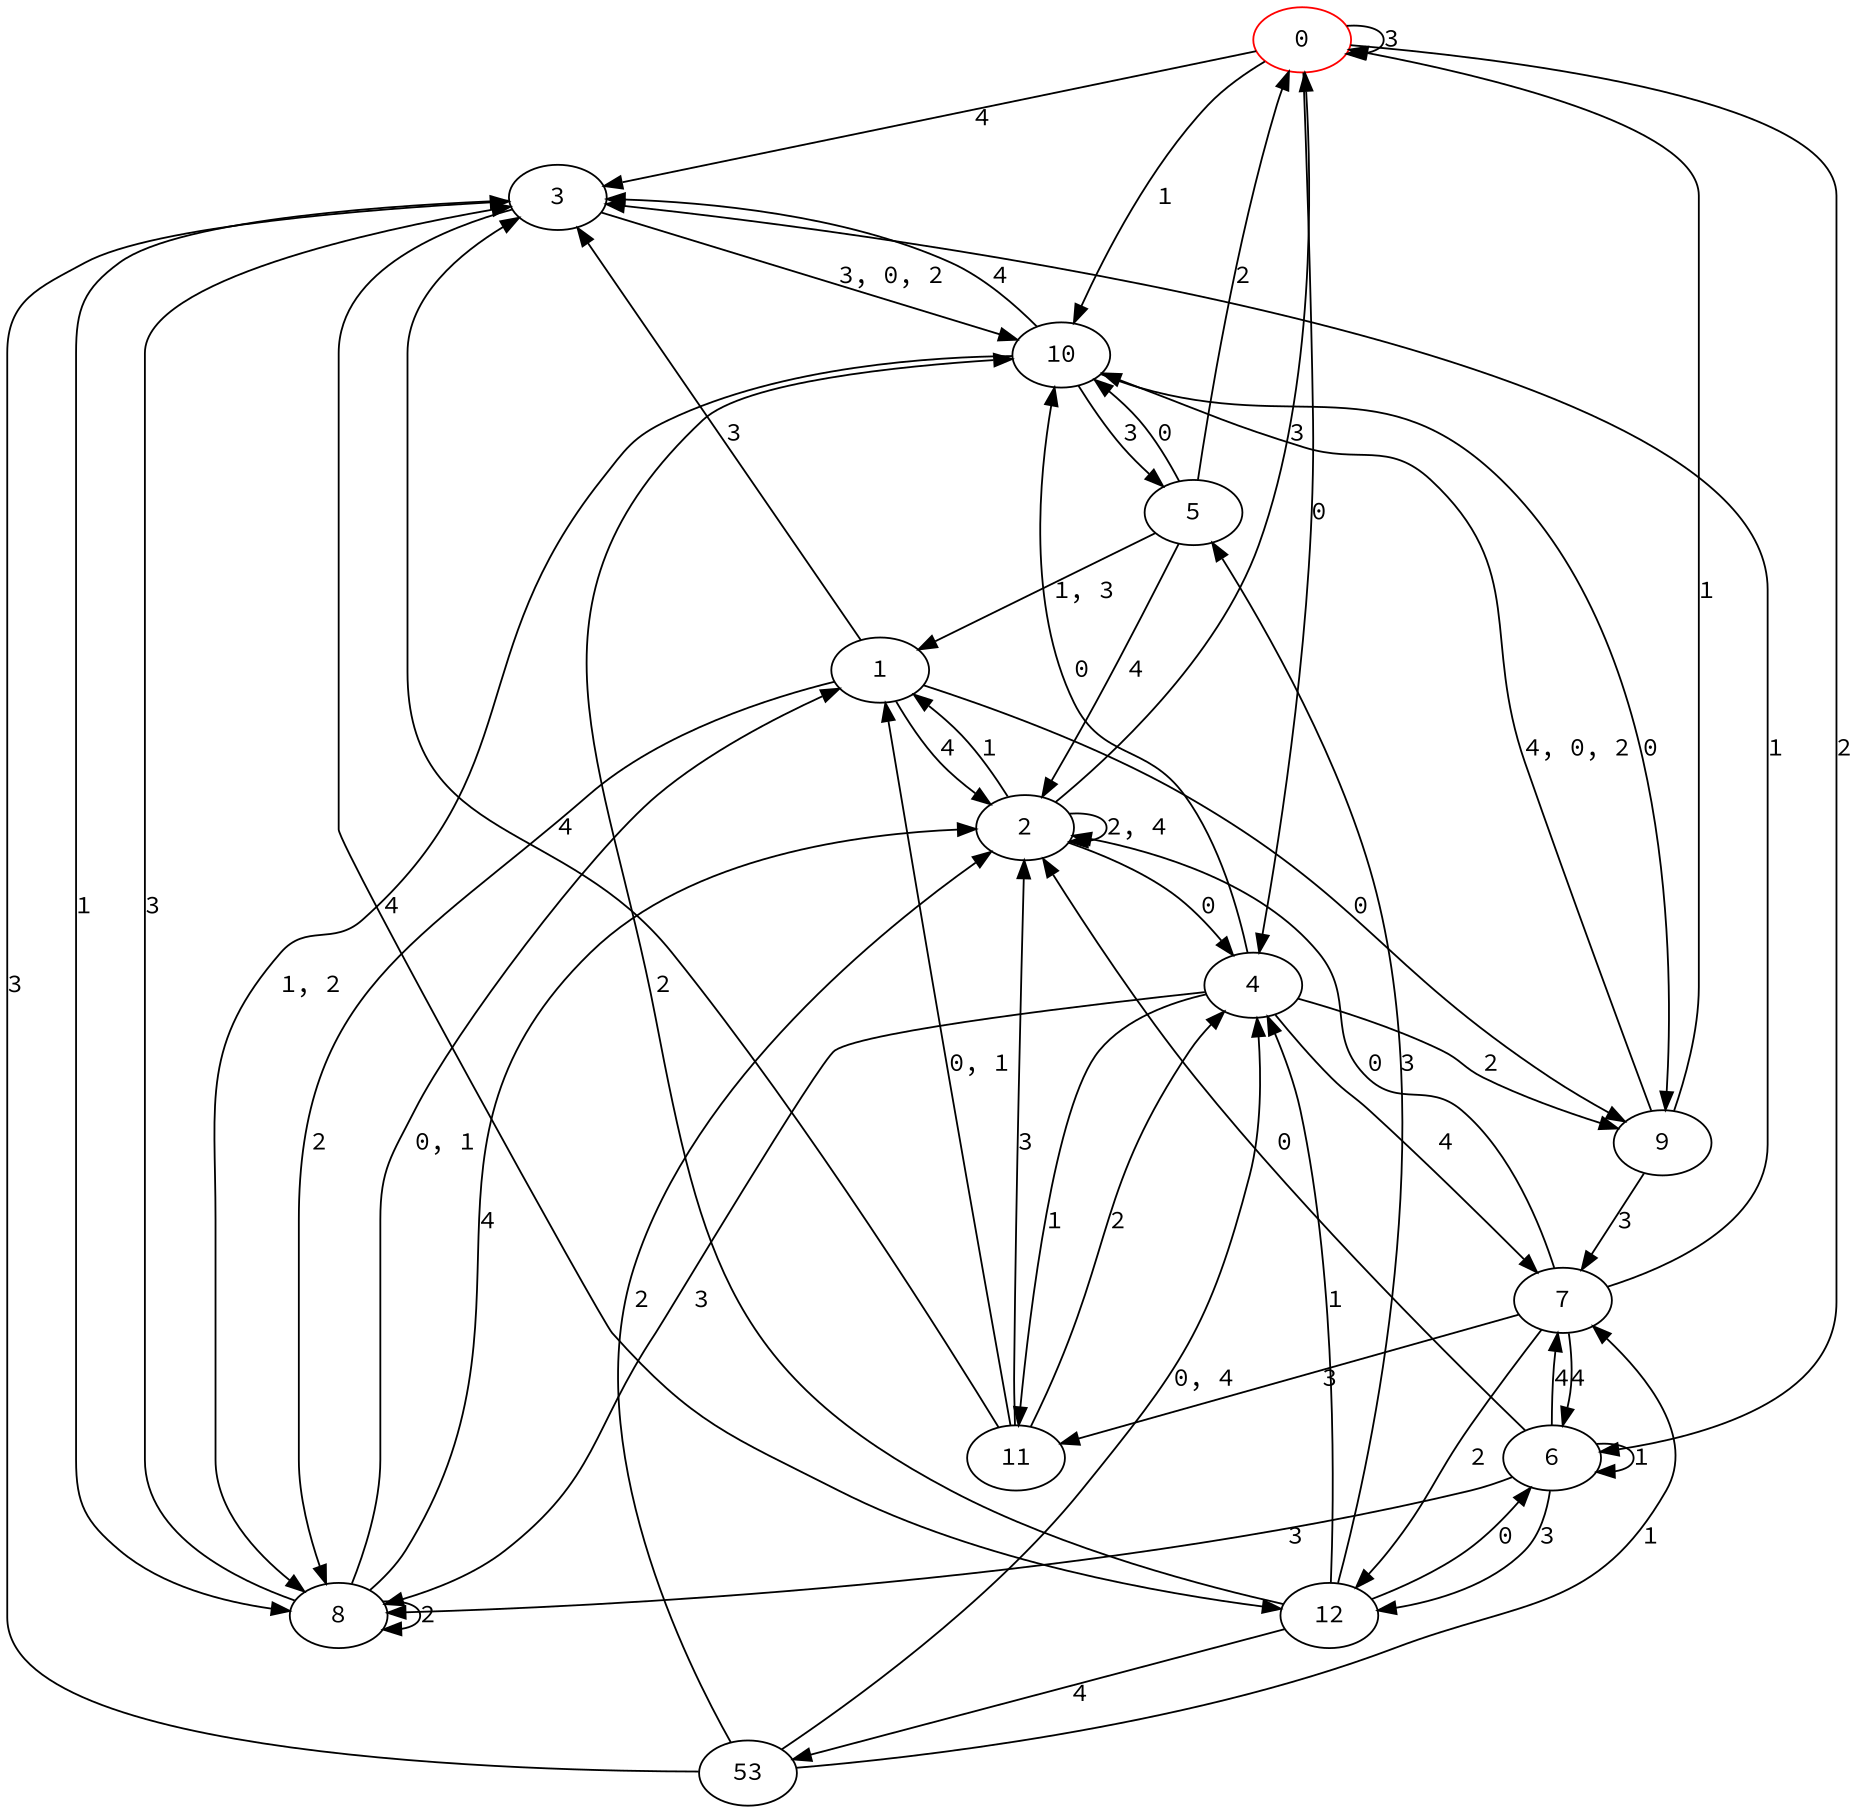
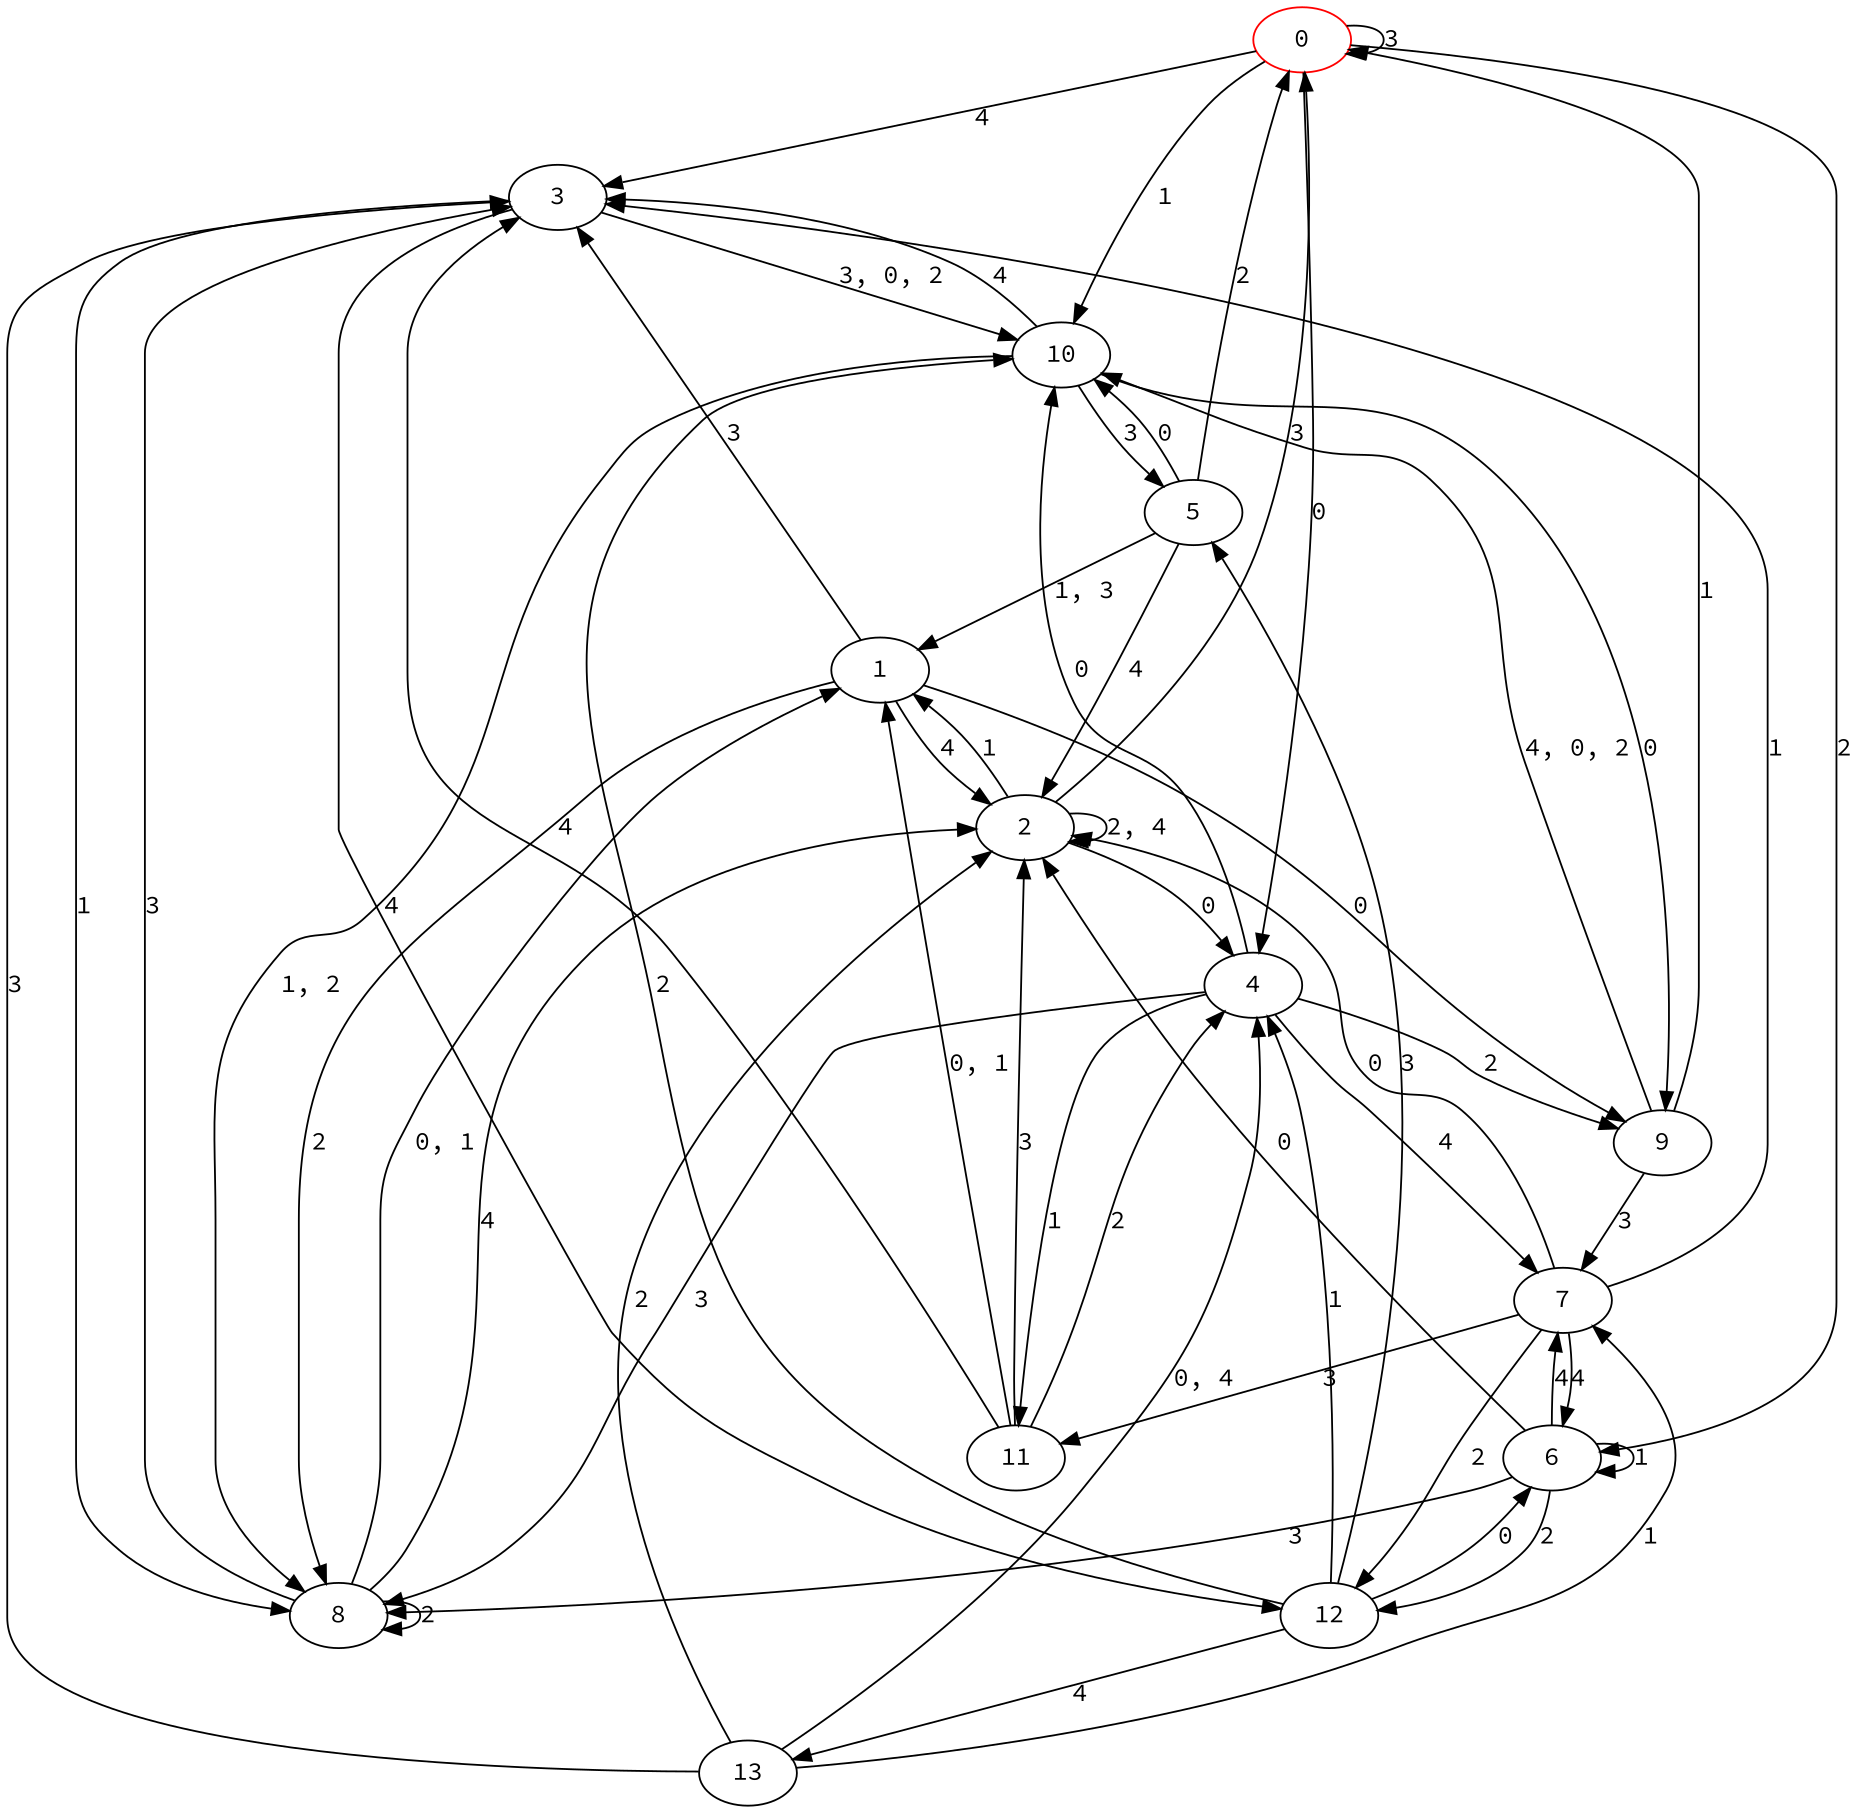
edge "6" -> "12": label "3" -> "2"
node "53": label "53" -> "13"
